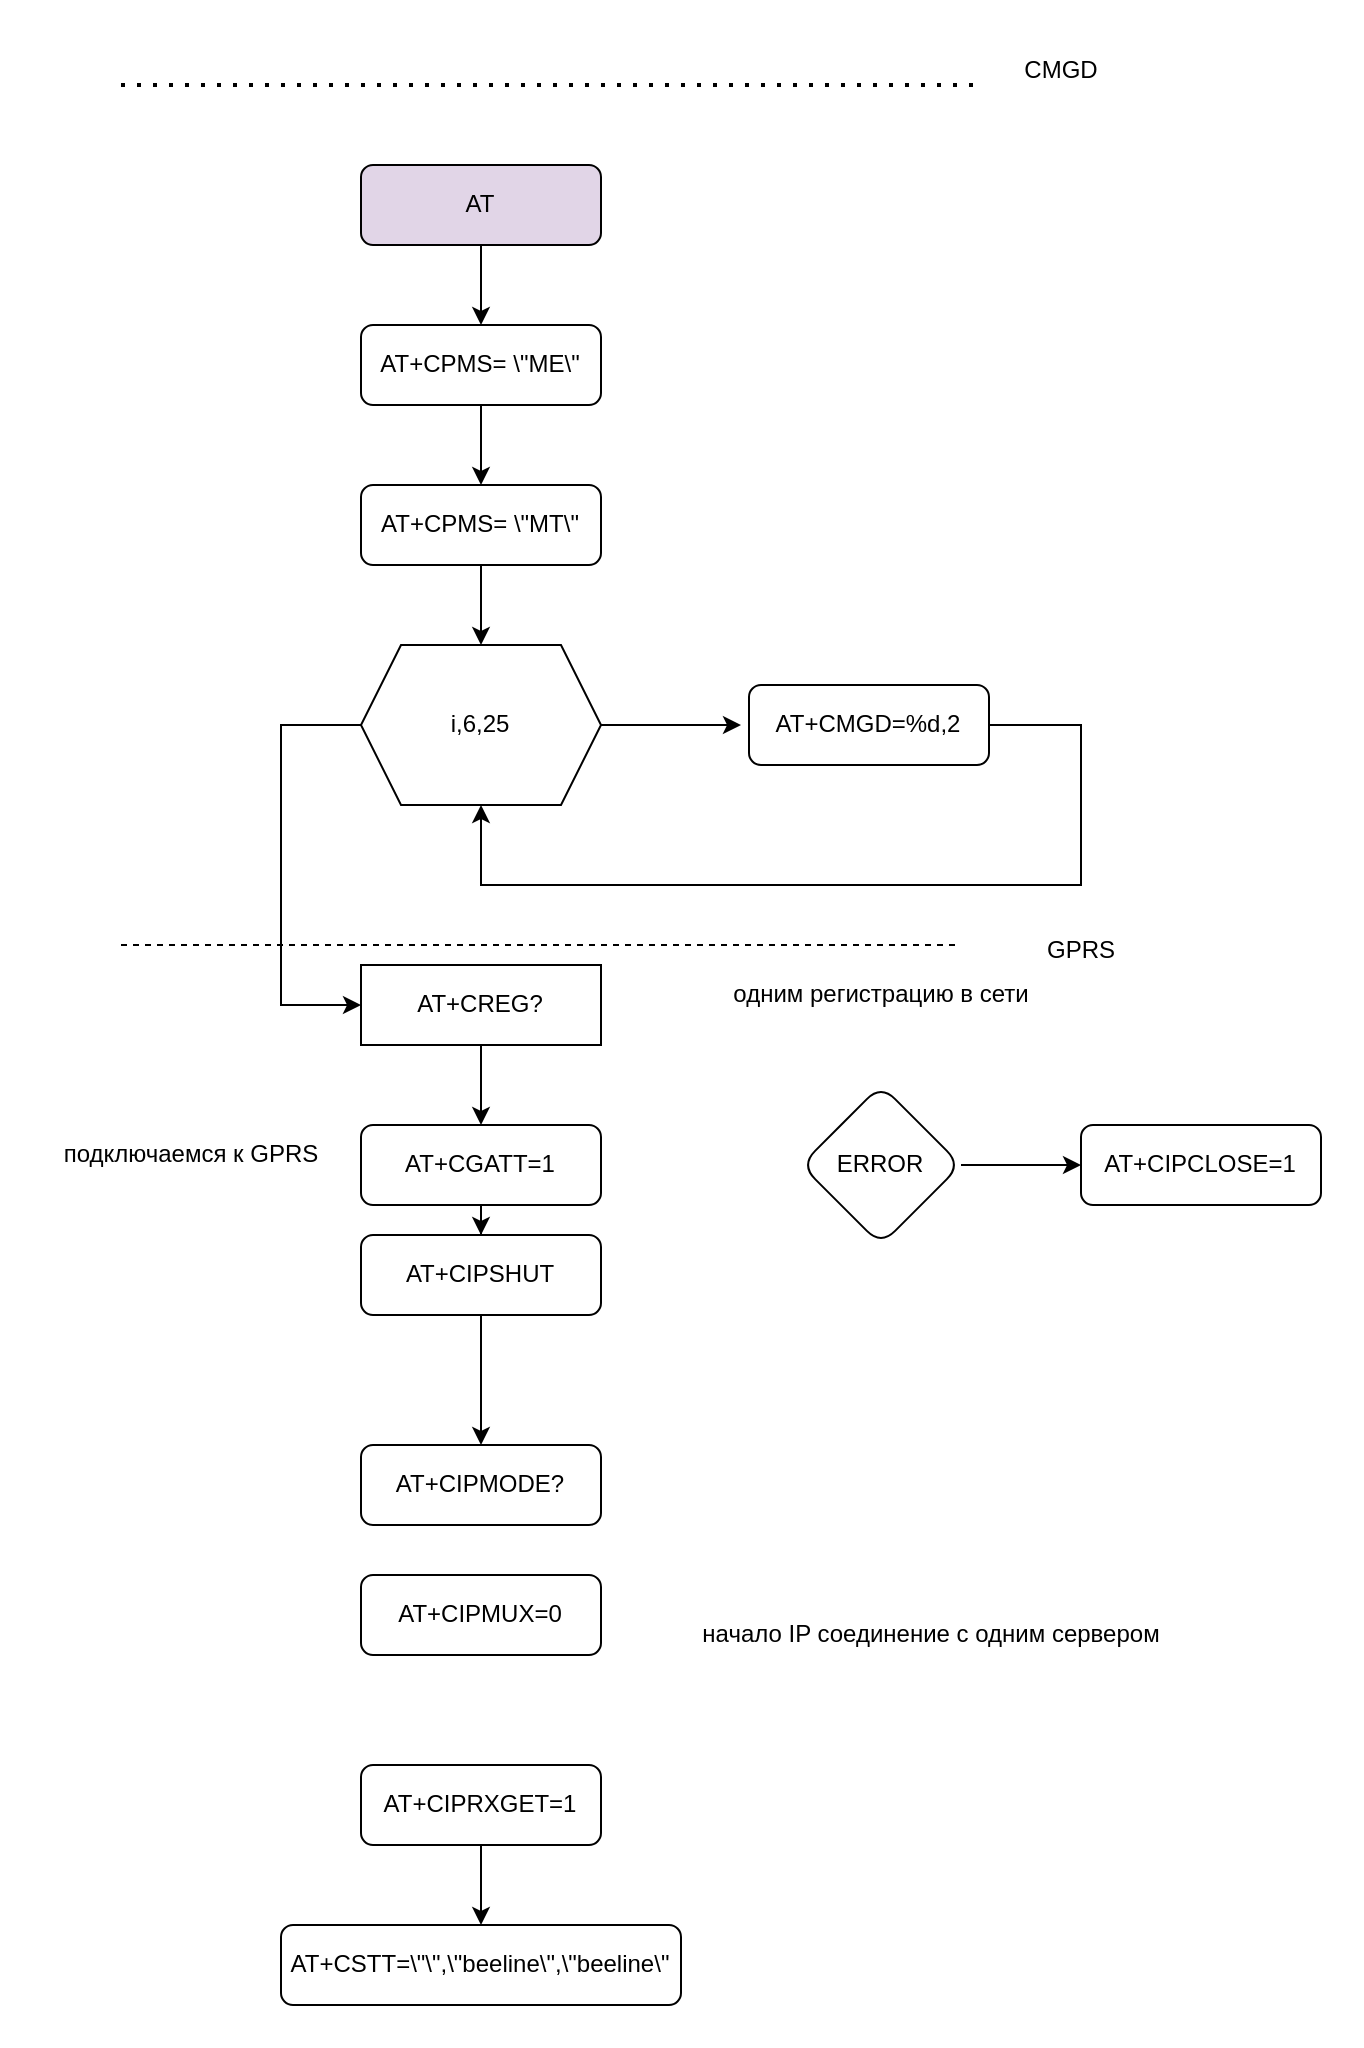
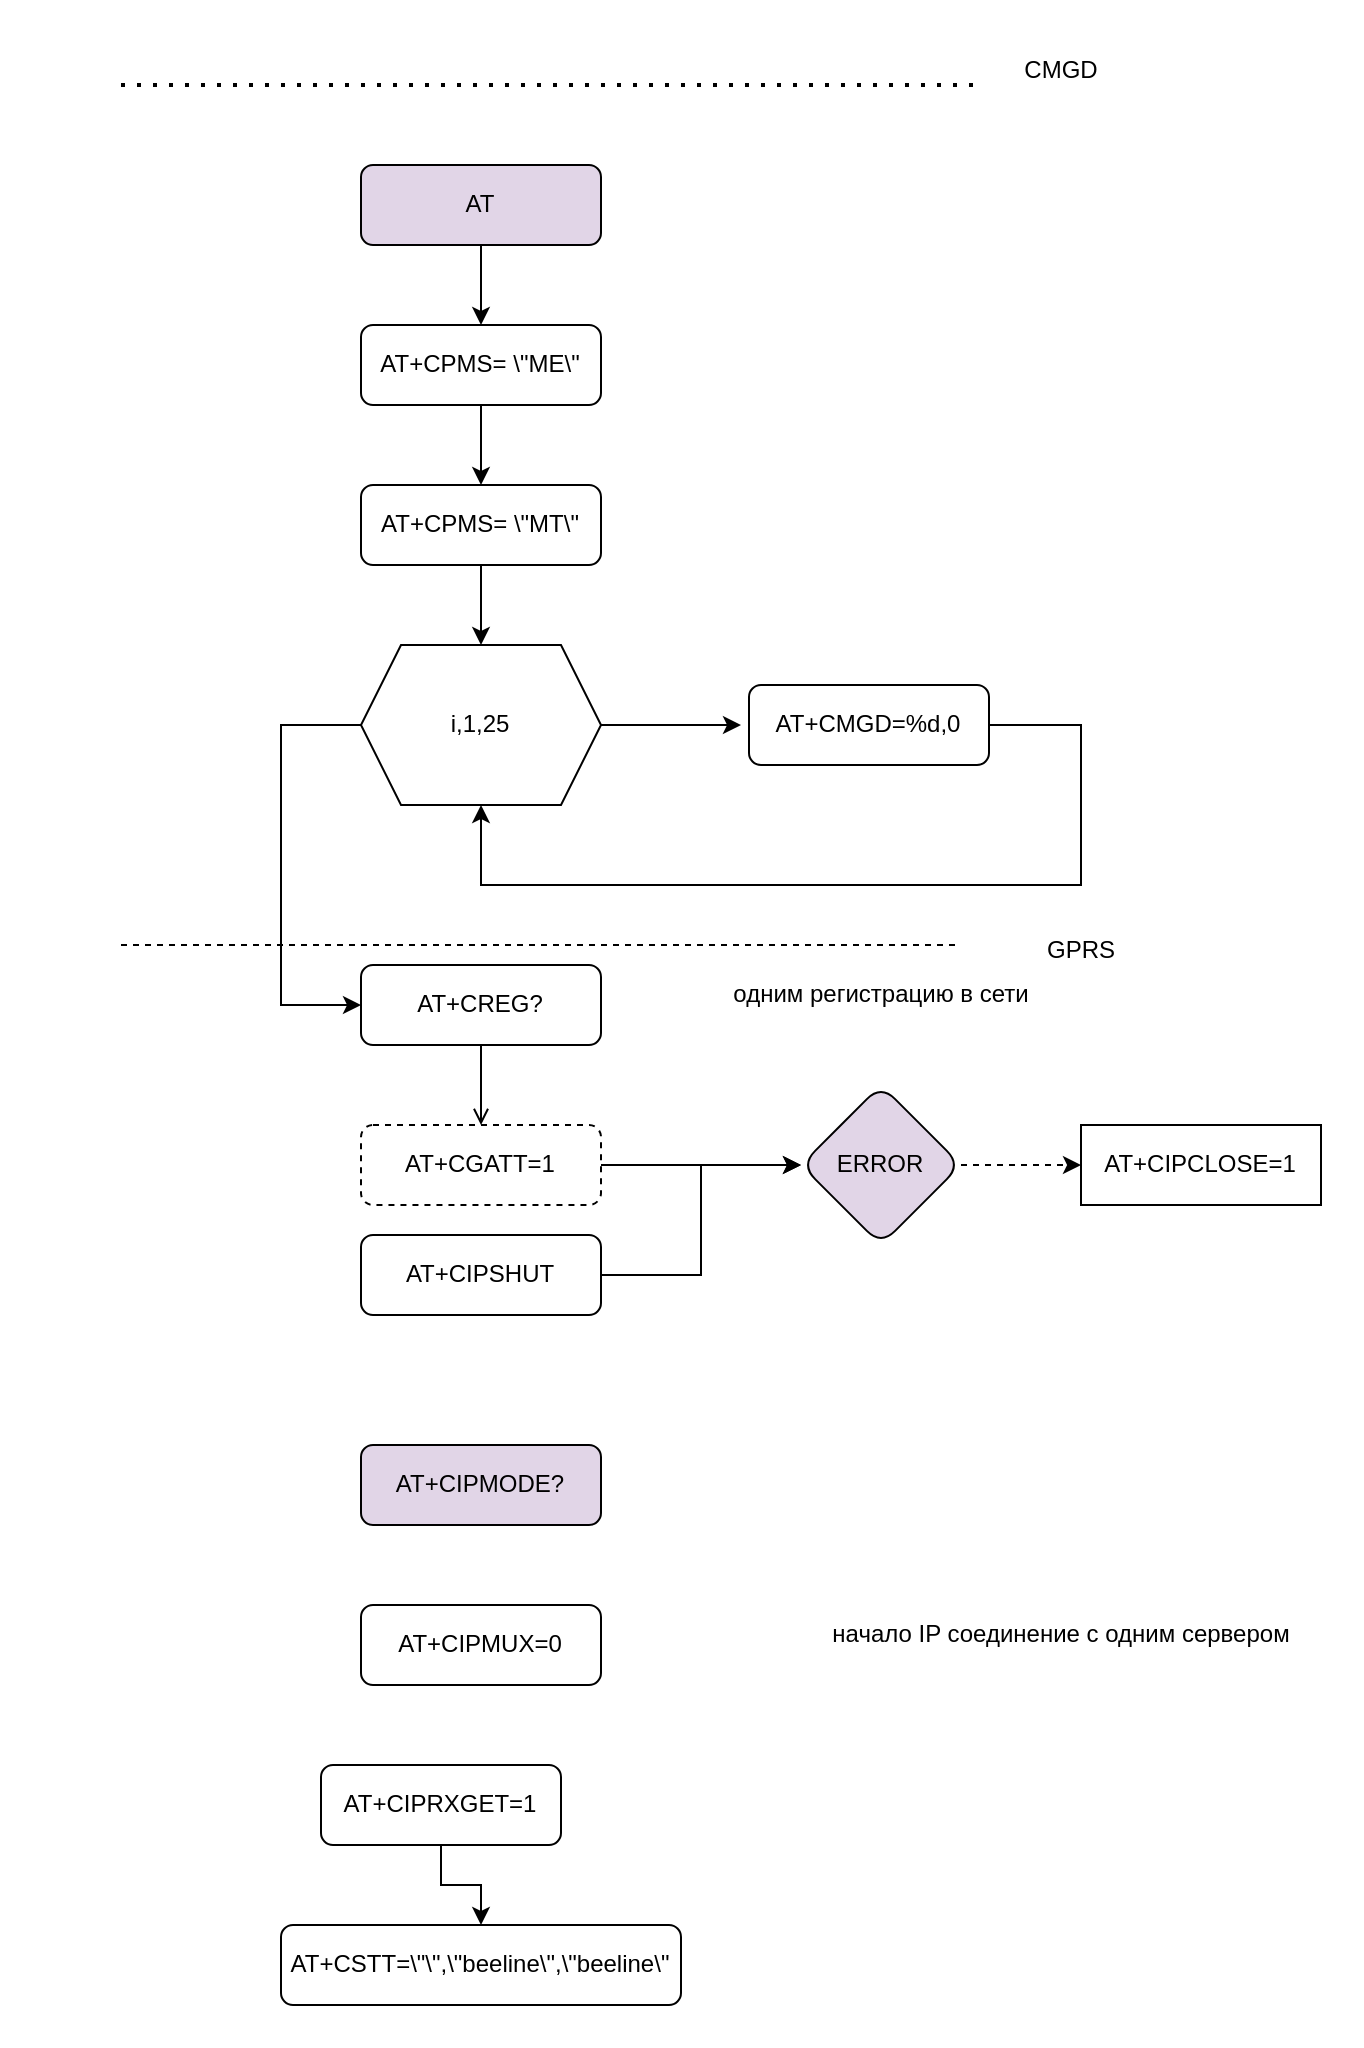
node "i,6,25": label "i,6,25" -> "i,1,25"
node "AT+CMGD=%d,2": label "AT+CMGD=%d,2" -> "AT+CMGD=%d,0"
node "AT+CREG?": shape rectangle -> rounded rectangle
edge "AT+CREG?" -> "AT+CGATT=1": arrowhead classic -> open
node "подключаемся к GPRS": removed
node "AT+CGATT=1": style solid -> dashed
edge "AT+CGATT=1" -> "ERROR": added
node "ERROR": fillcolor #ffffff -> #e1d5e7
edge "ERROR" -> "AT+CIPCLOSE=1": style solid -> dashed
node "AT+CIPCLOSE=1": shape rounded rectangle -> rectangle
edge "AT+CGATT=1" -> "AT+CIPSHUT": removed
edge "AT+CIPSHUT" -> "AT+CIPMODE?": now "AT+CIPSHUT" -> "ERROR"
node "AT+CIPMODE?": fillcolor #ffffff -> #e1d5e7
node "AT+CIPMUX=0": moved (481, 1615) -> (481, 1645)
node "начало IP соединение с одним сервером": moved (931, 1635) -> (1061, 1635)
node "AT+CIPRXGET=1": moved (481, 1805) -> (441, 1805)
